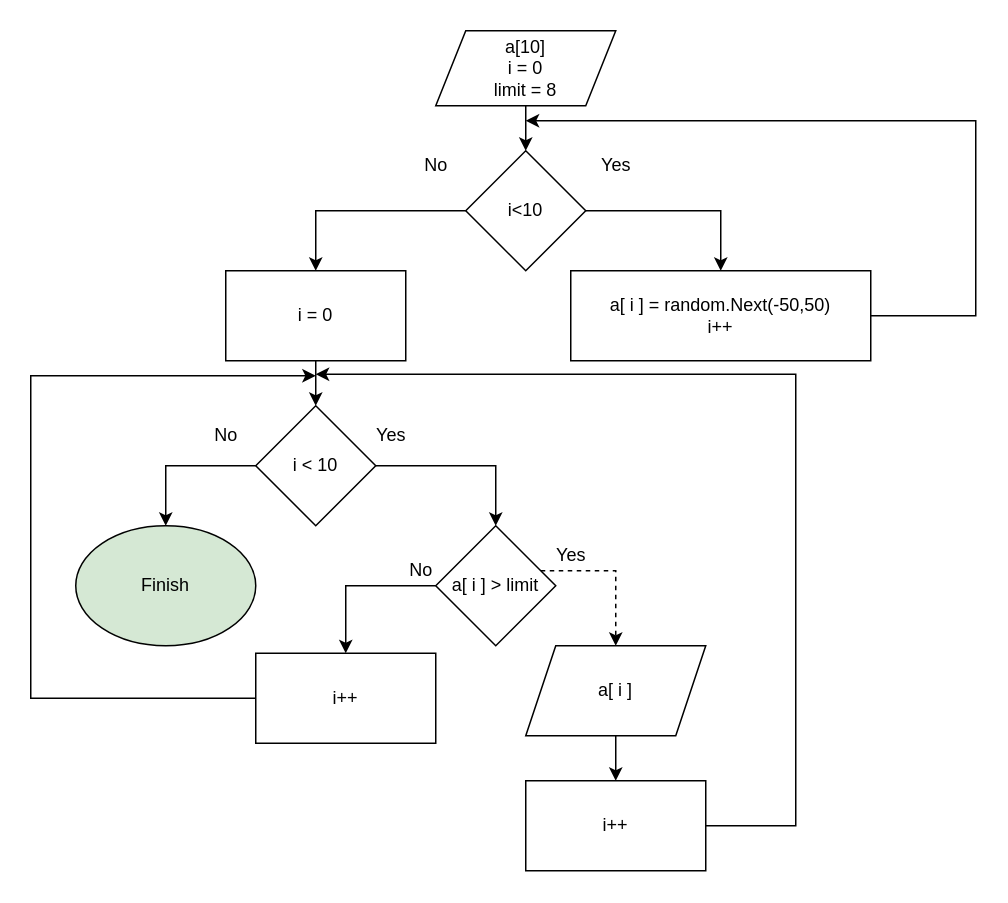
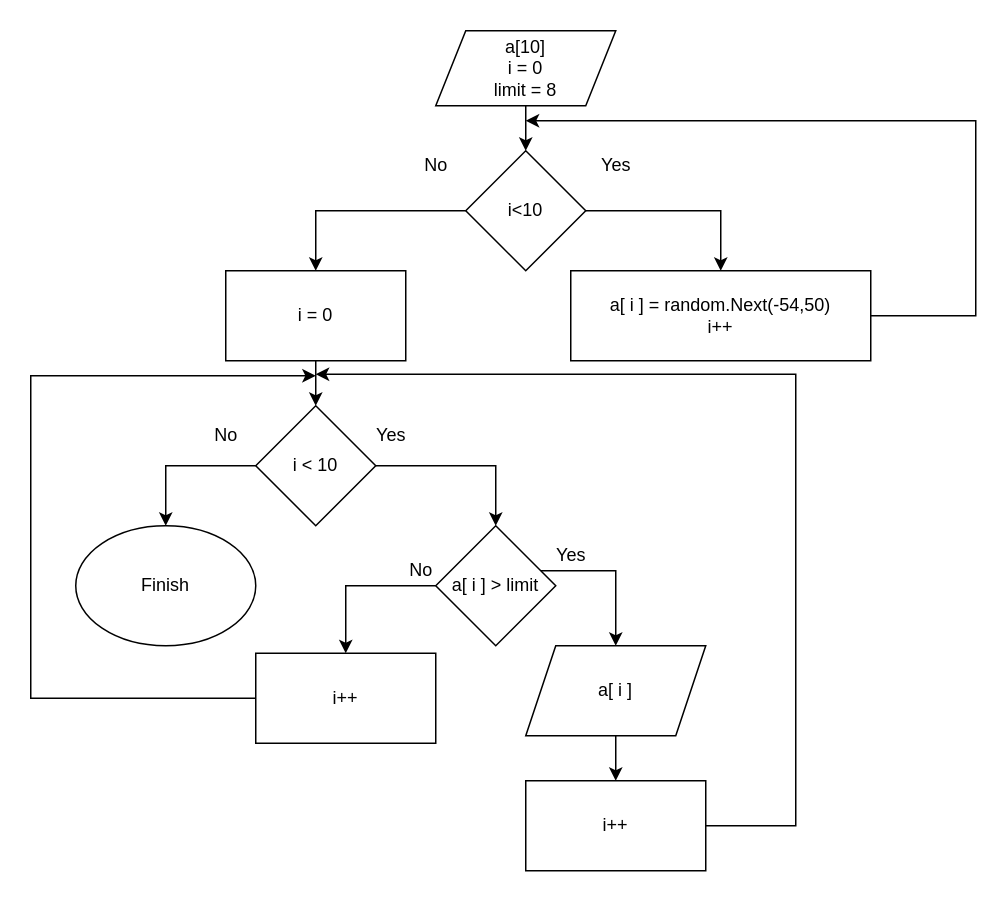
node "a[ i ] = random.Next(-50,50) i++": label "a[ i ] = random.Next(-50,50) i++" -> "a[ i ] = random.Next(-54,50) i++"
edge "a[ i ] > limit" -> "a[ i ]": style dashed -> solid
node "Finish": fillcolor #d5e8d4 -> #ffffff
